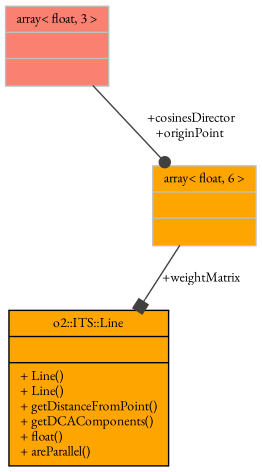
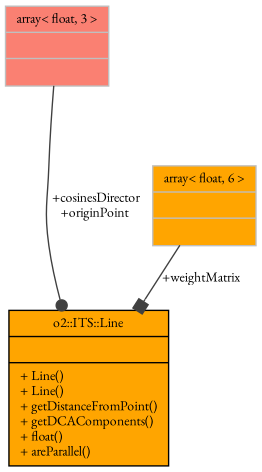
edge "array< float, 3 >" -> "array< float, 6 >": now "array< float, 3 >" -> "o2::ITS::Line"
